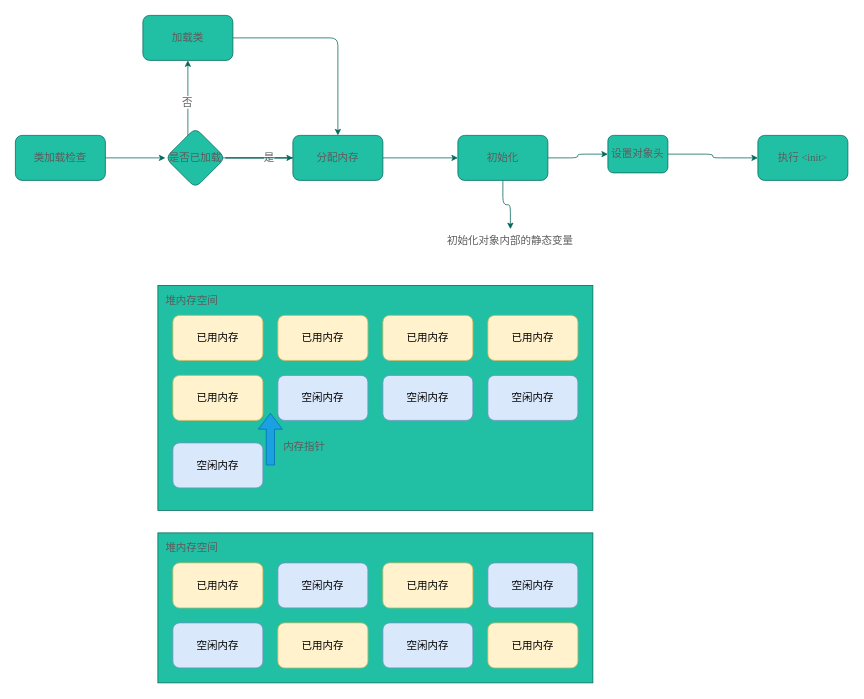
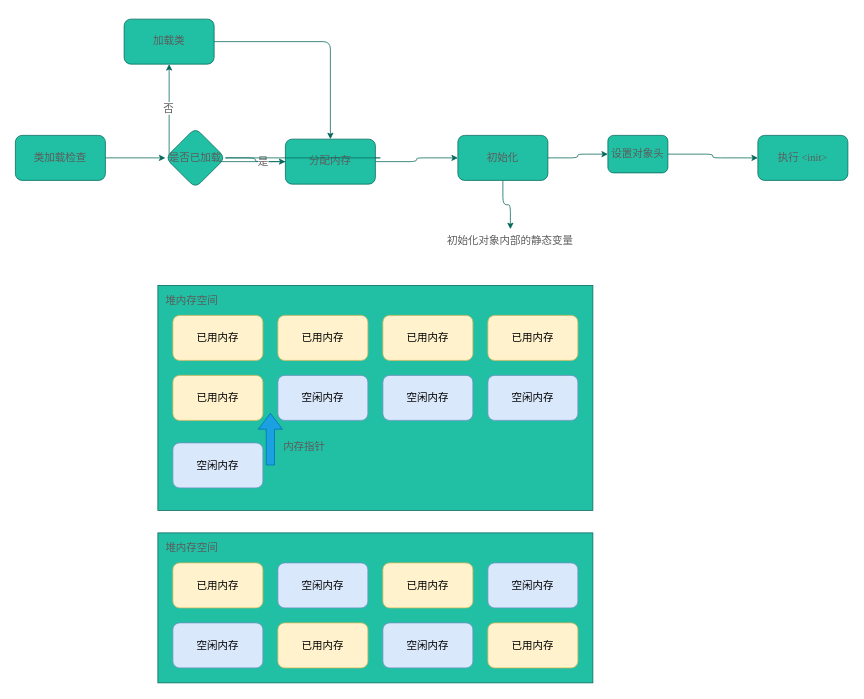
node "加载类": moved (188, 38) -> (169, 42)
node "分配内存": moved (338, 158) -> (330, 162)
